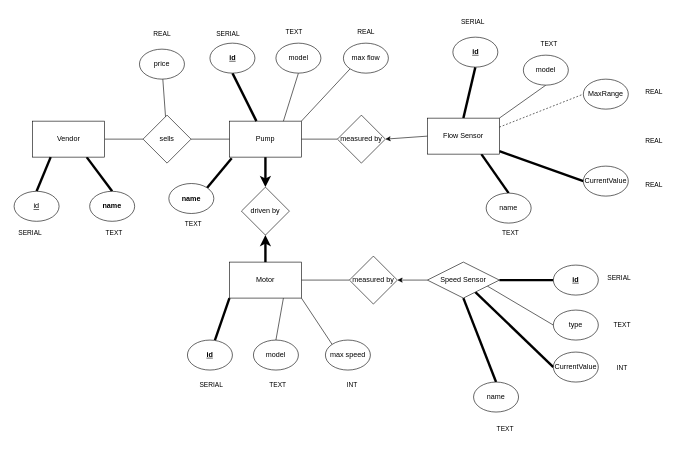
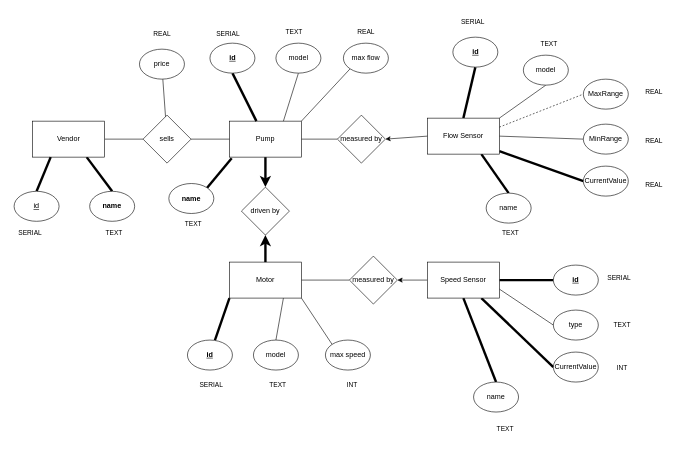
edge "Flow Sensor" -- "MinRange": added
node "MinRange": added
node "Speed Sensor": shape diamond -> rectangle
